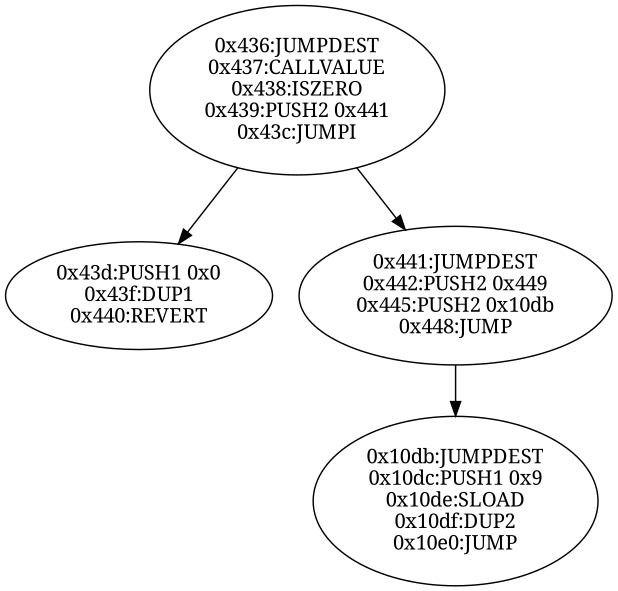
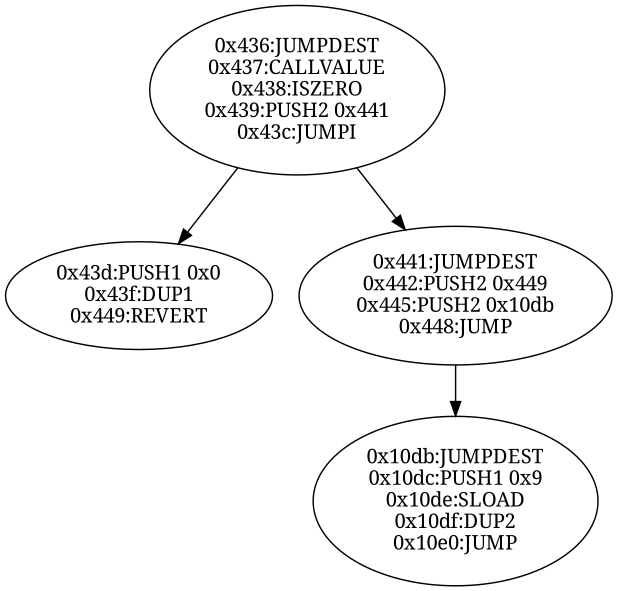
node "0x43d:PUSH1 0x0 0x43f:DUP1 0x440:REVERT": label "0x43d:PUSH1 0x0 0x43f:DUP1 0x440:REVERT" -> "0x43d:PUSH1 0x0 0x43f:DUP1 0x449:REVERT"
